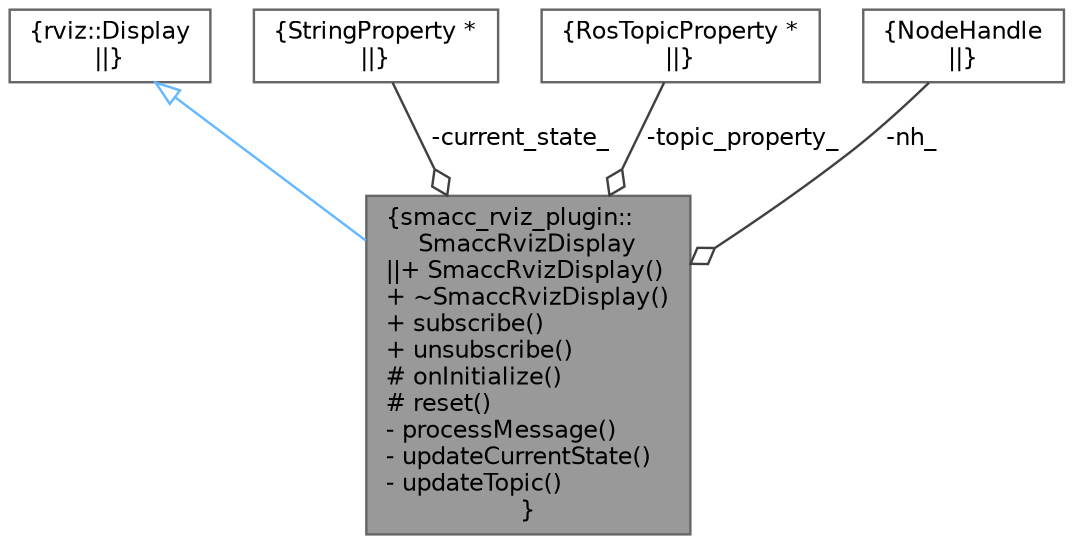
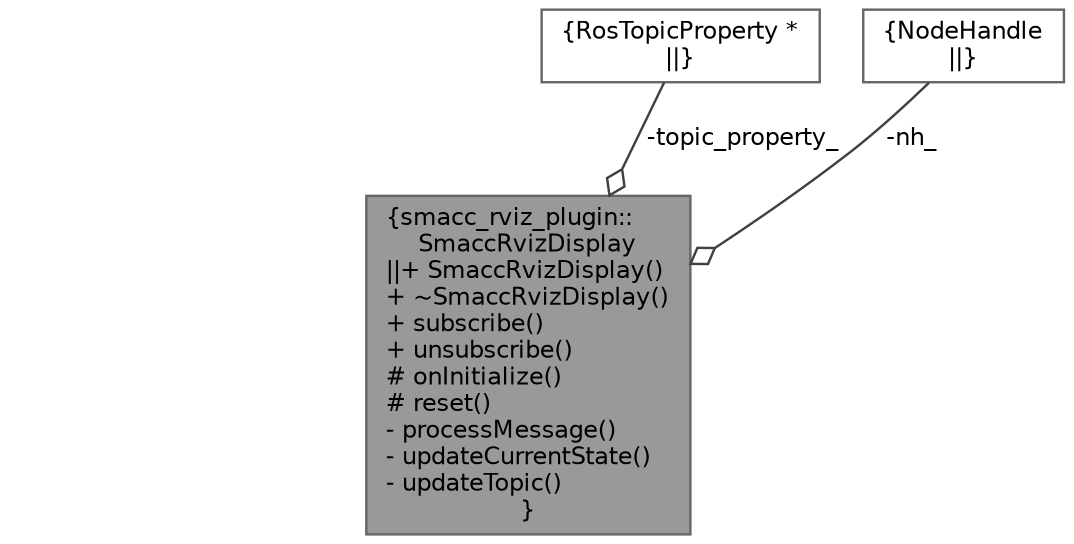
node "{rviz::Display ||}": removed
node "{StringProperty * ||}": removed
